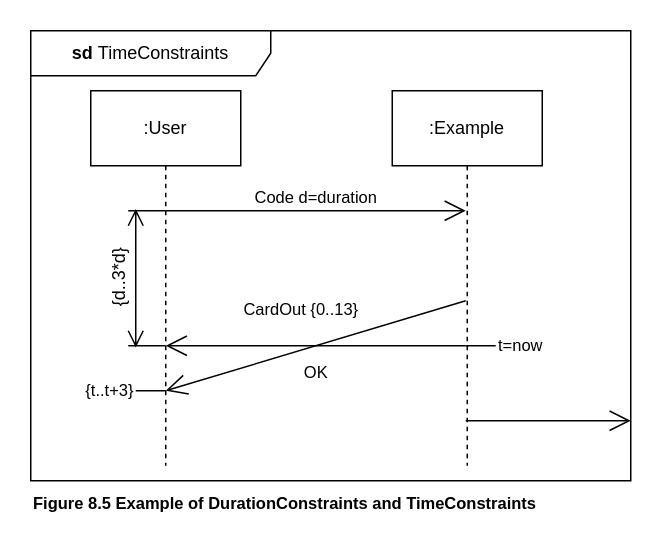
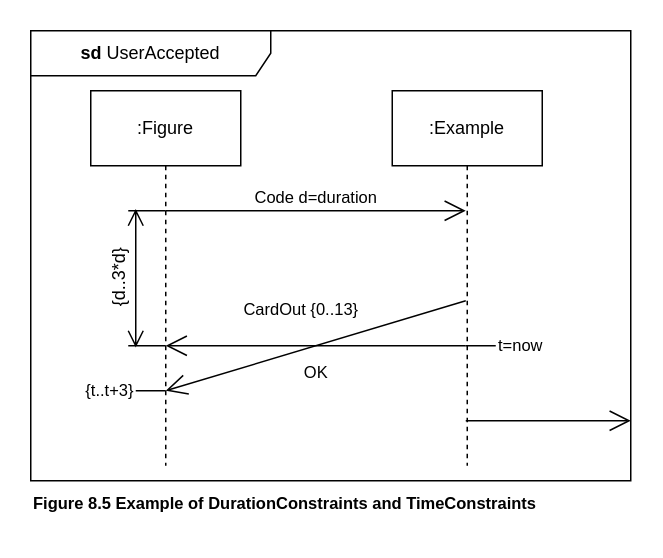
node "sd TimeConstraints": label "sd TimeConstraints" -> "sd UserAccepted"
node ":User": label ":User" -> ":Figure"
